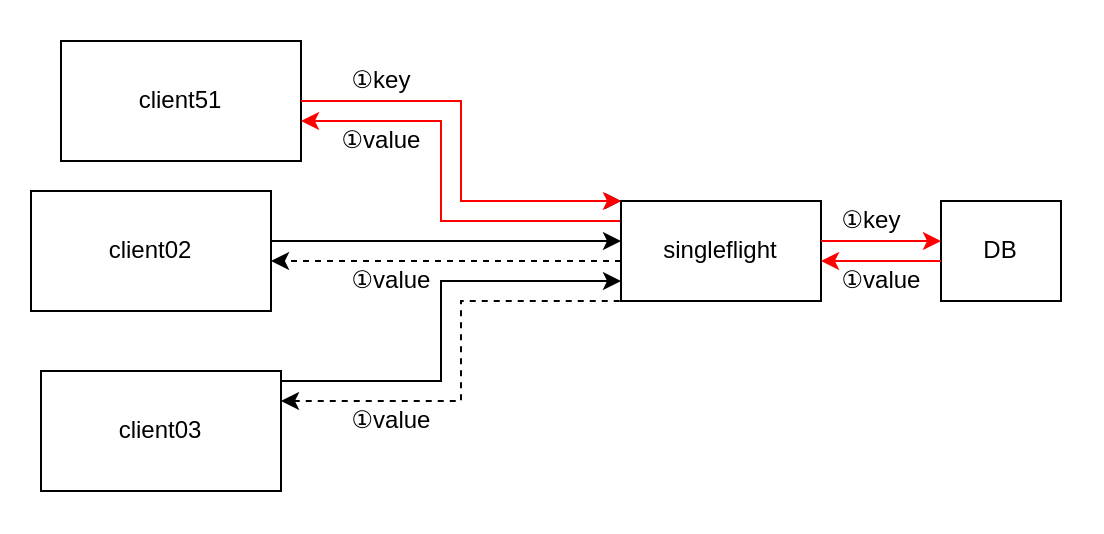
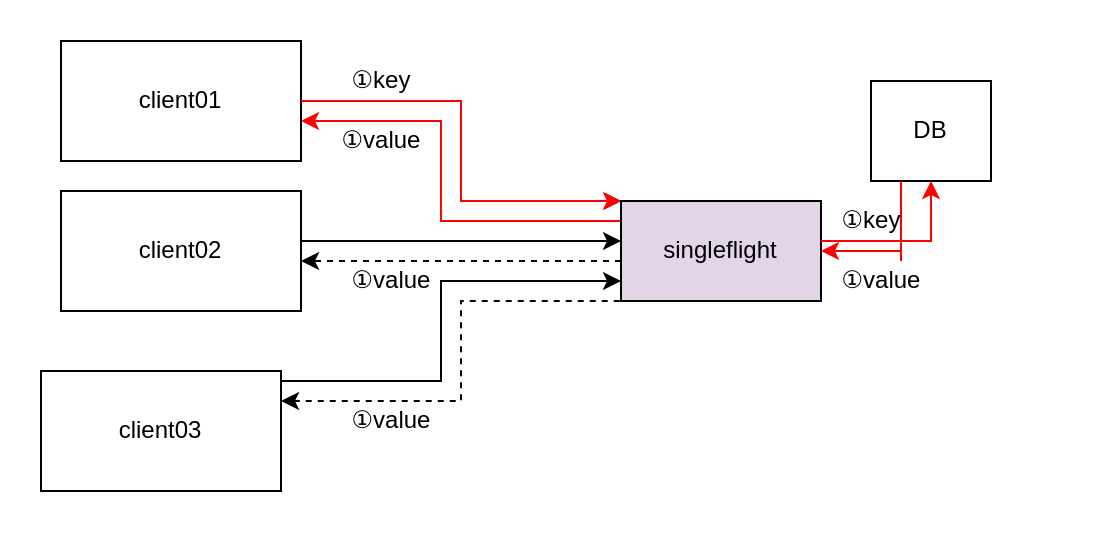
node "client51": label "client51" -> "client01"
node "client02": moved (151, 251) -> (181, 251)
node "singleflight": fillcolor #ffffff -> #e1d5e7
node "DB": moved (1001, 251) -> (931, 131)
